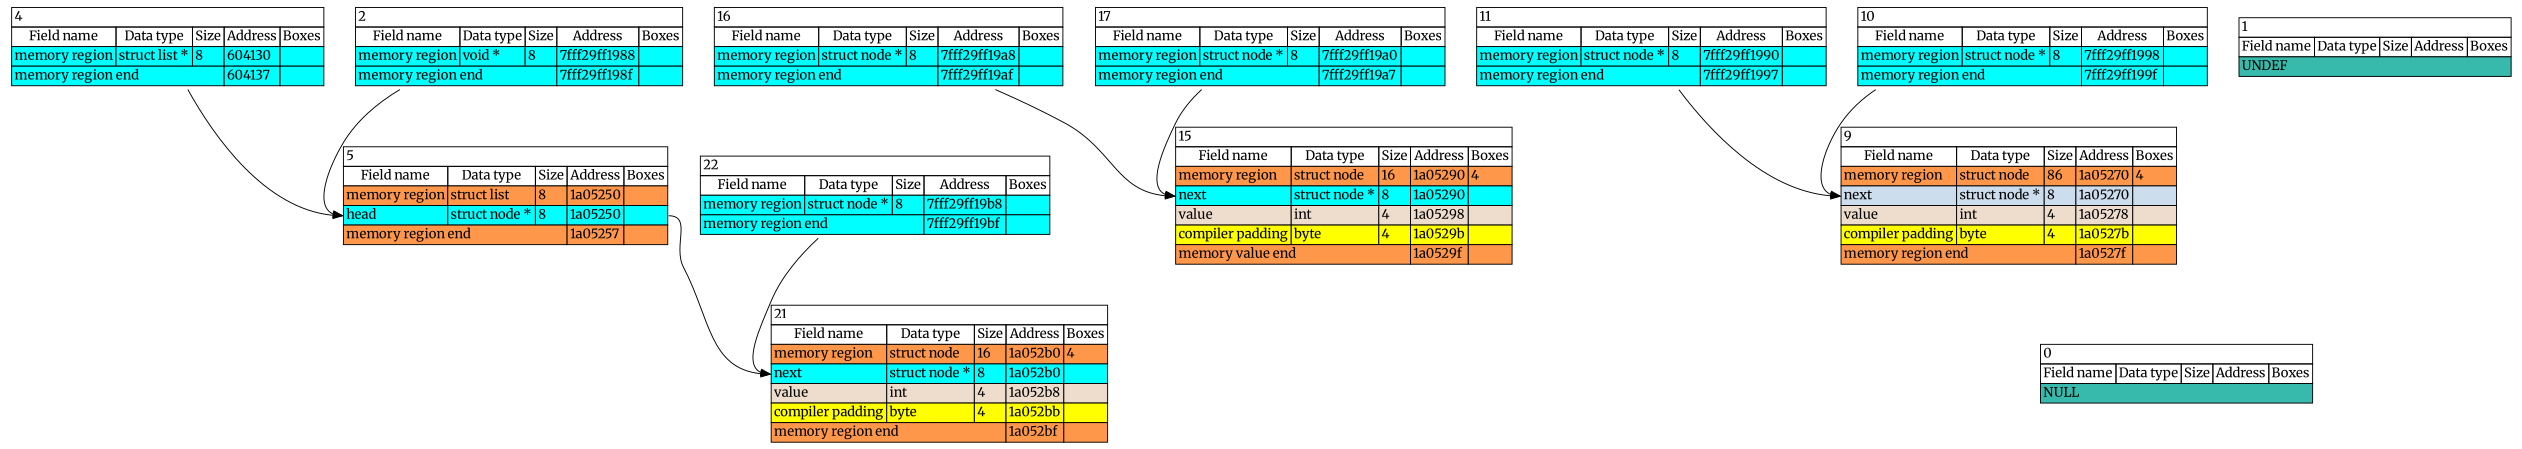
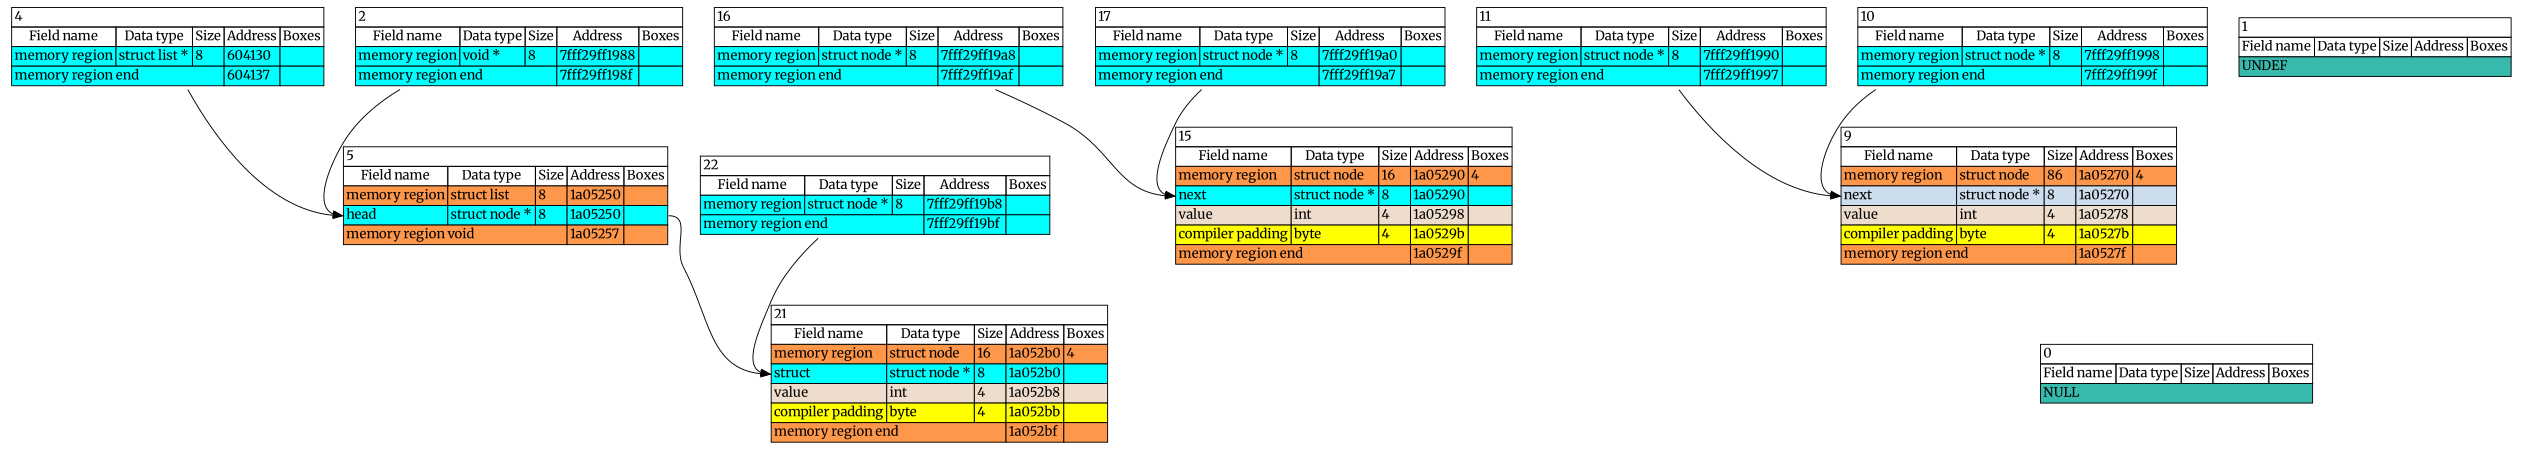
node "5": text "memory region end" -> "memory region void"
node "15": text "memory value end" -> "memory region end"
node "21": text "next" -> "struct"
